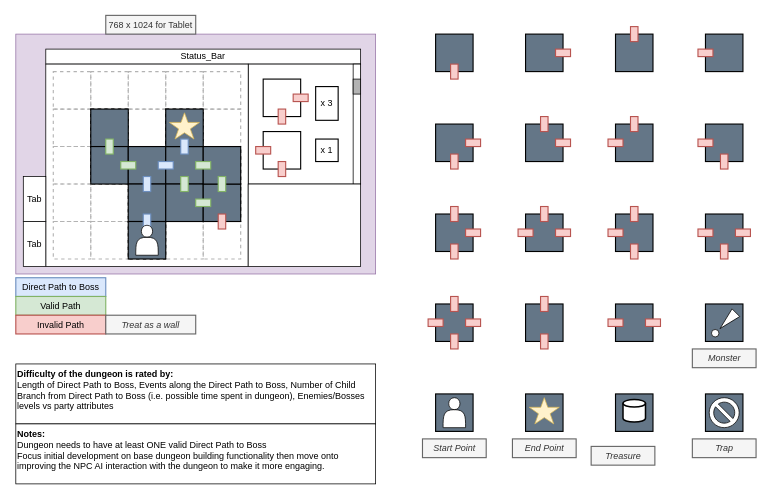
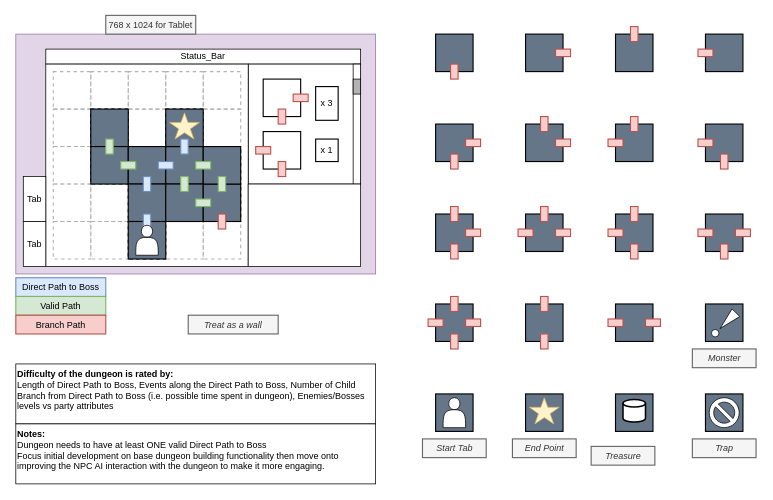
node "Invalid Path": label "Invalid Path" -> "Branch Path"
node "Treat as a wall": moved (150, 325) -> (233, 325)
node "Start Point": label "Start Point" -> "Start Tab"
